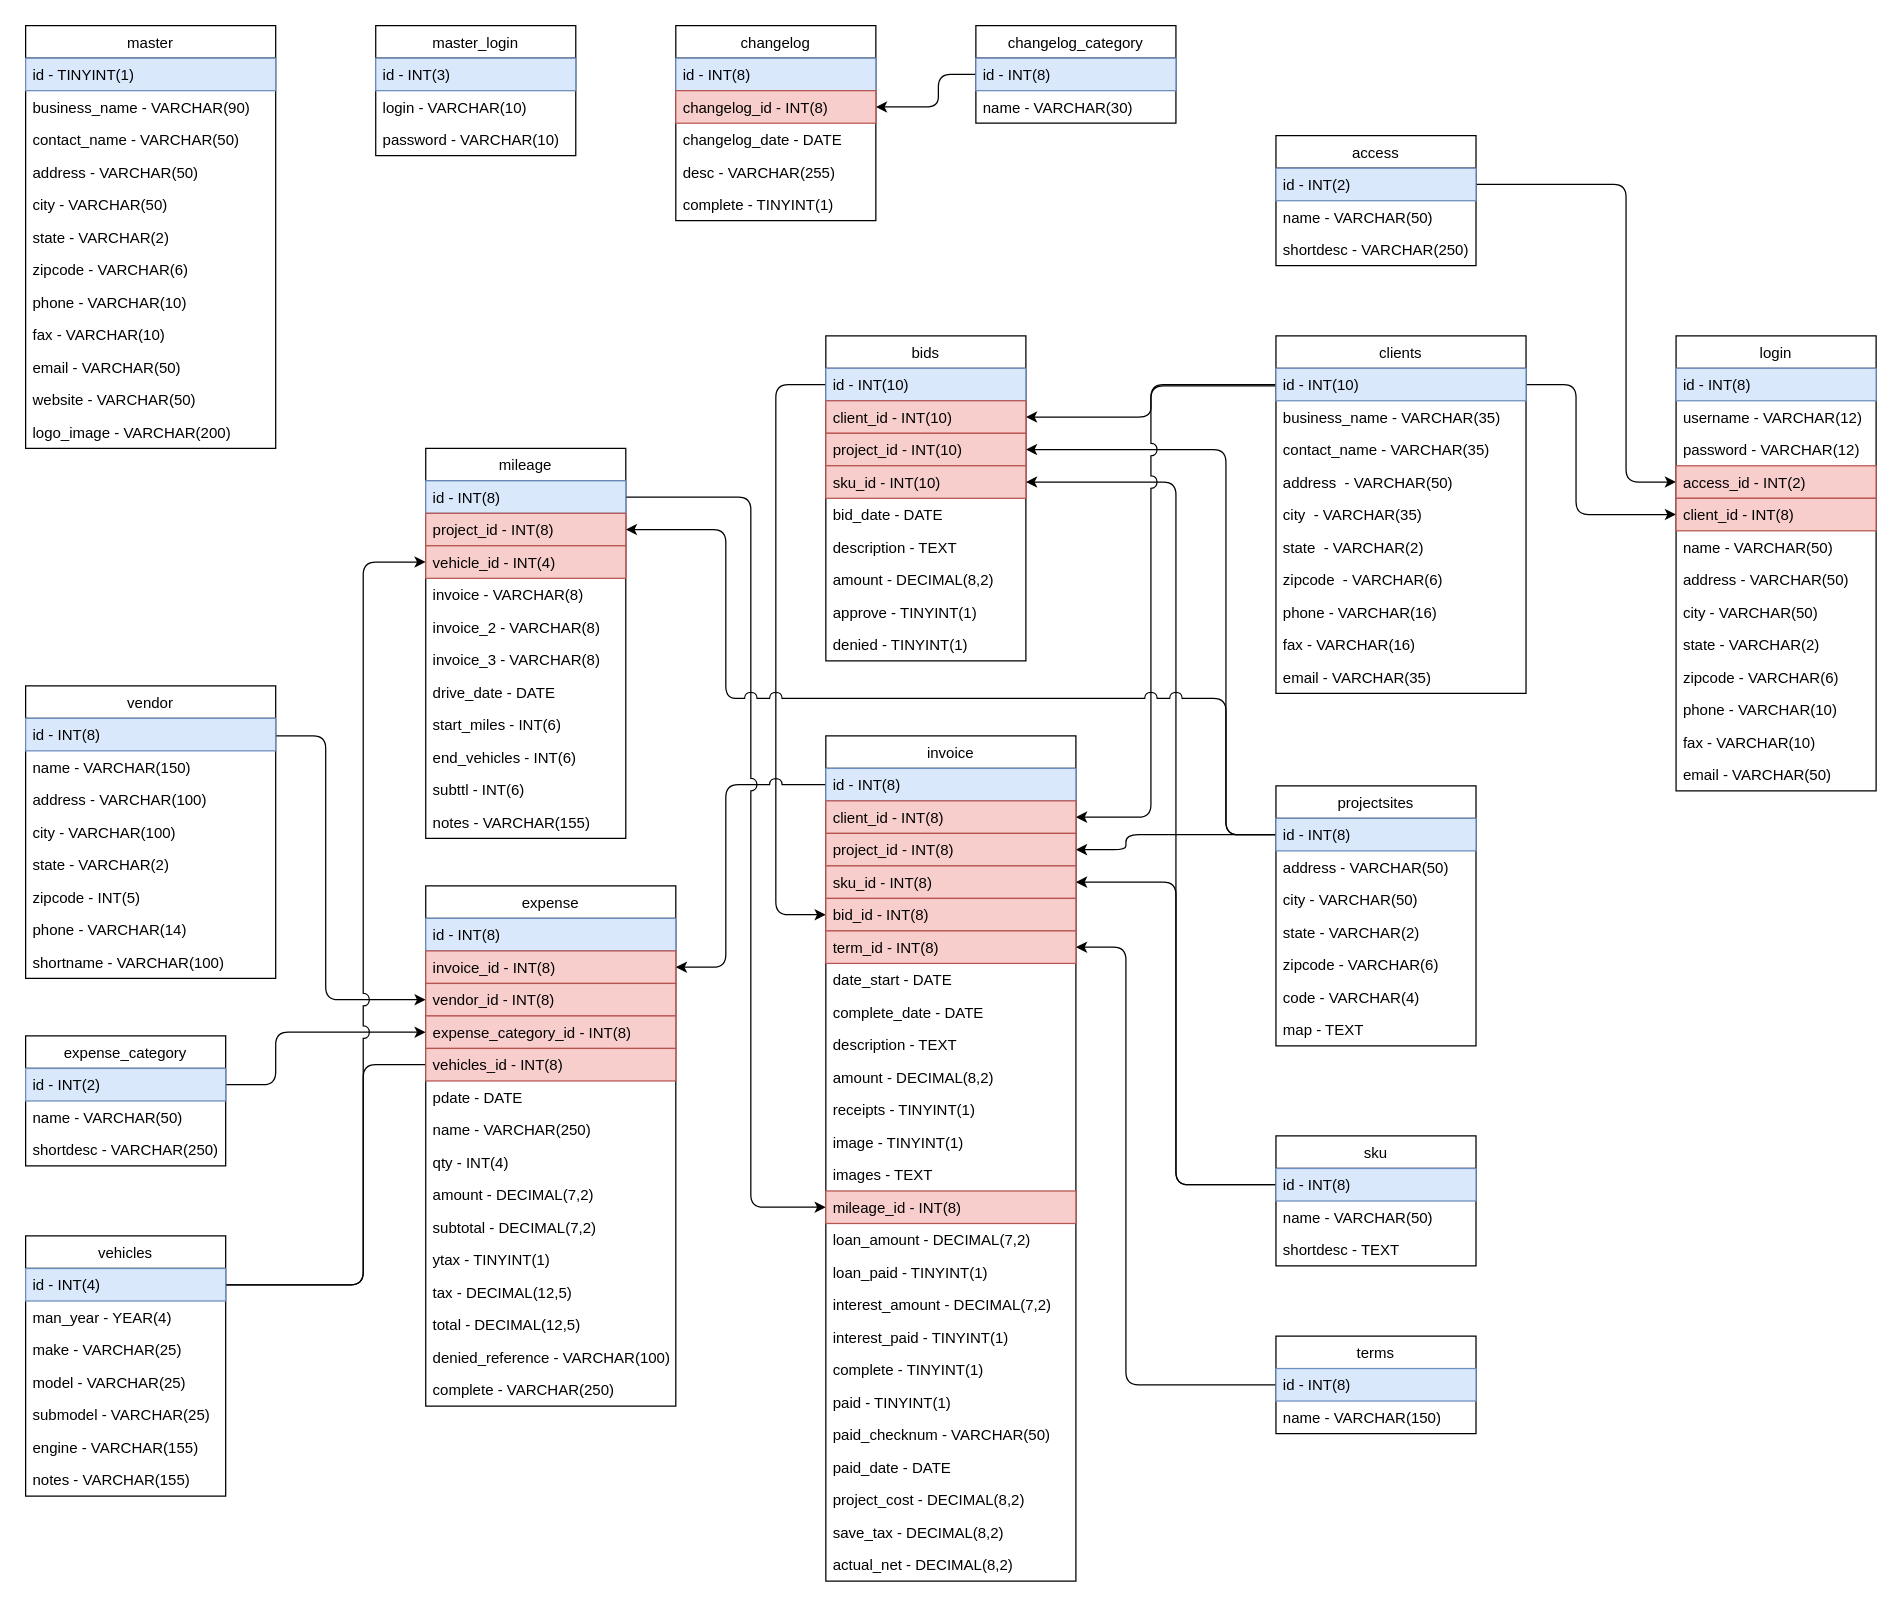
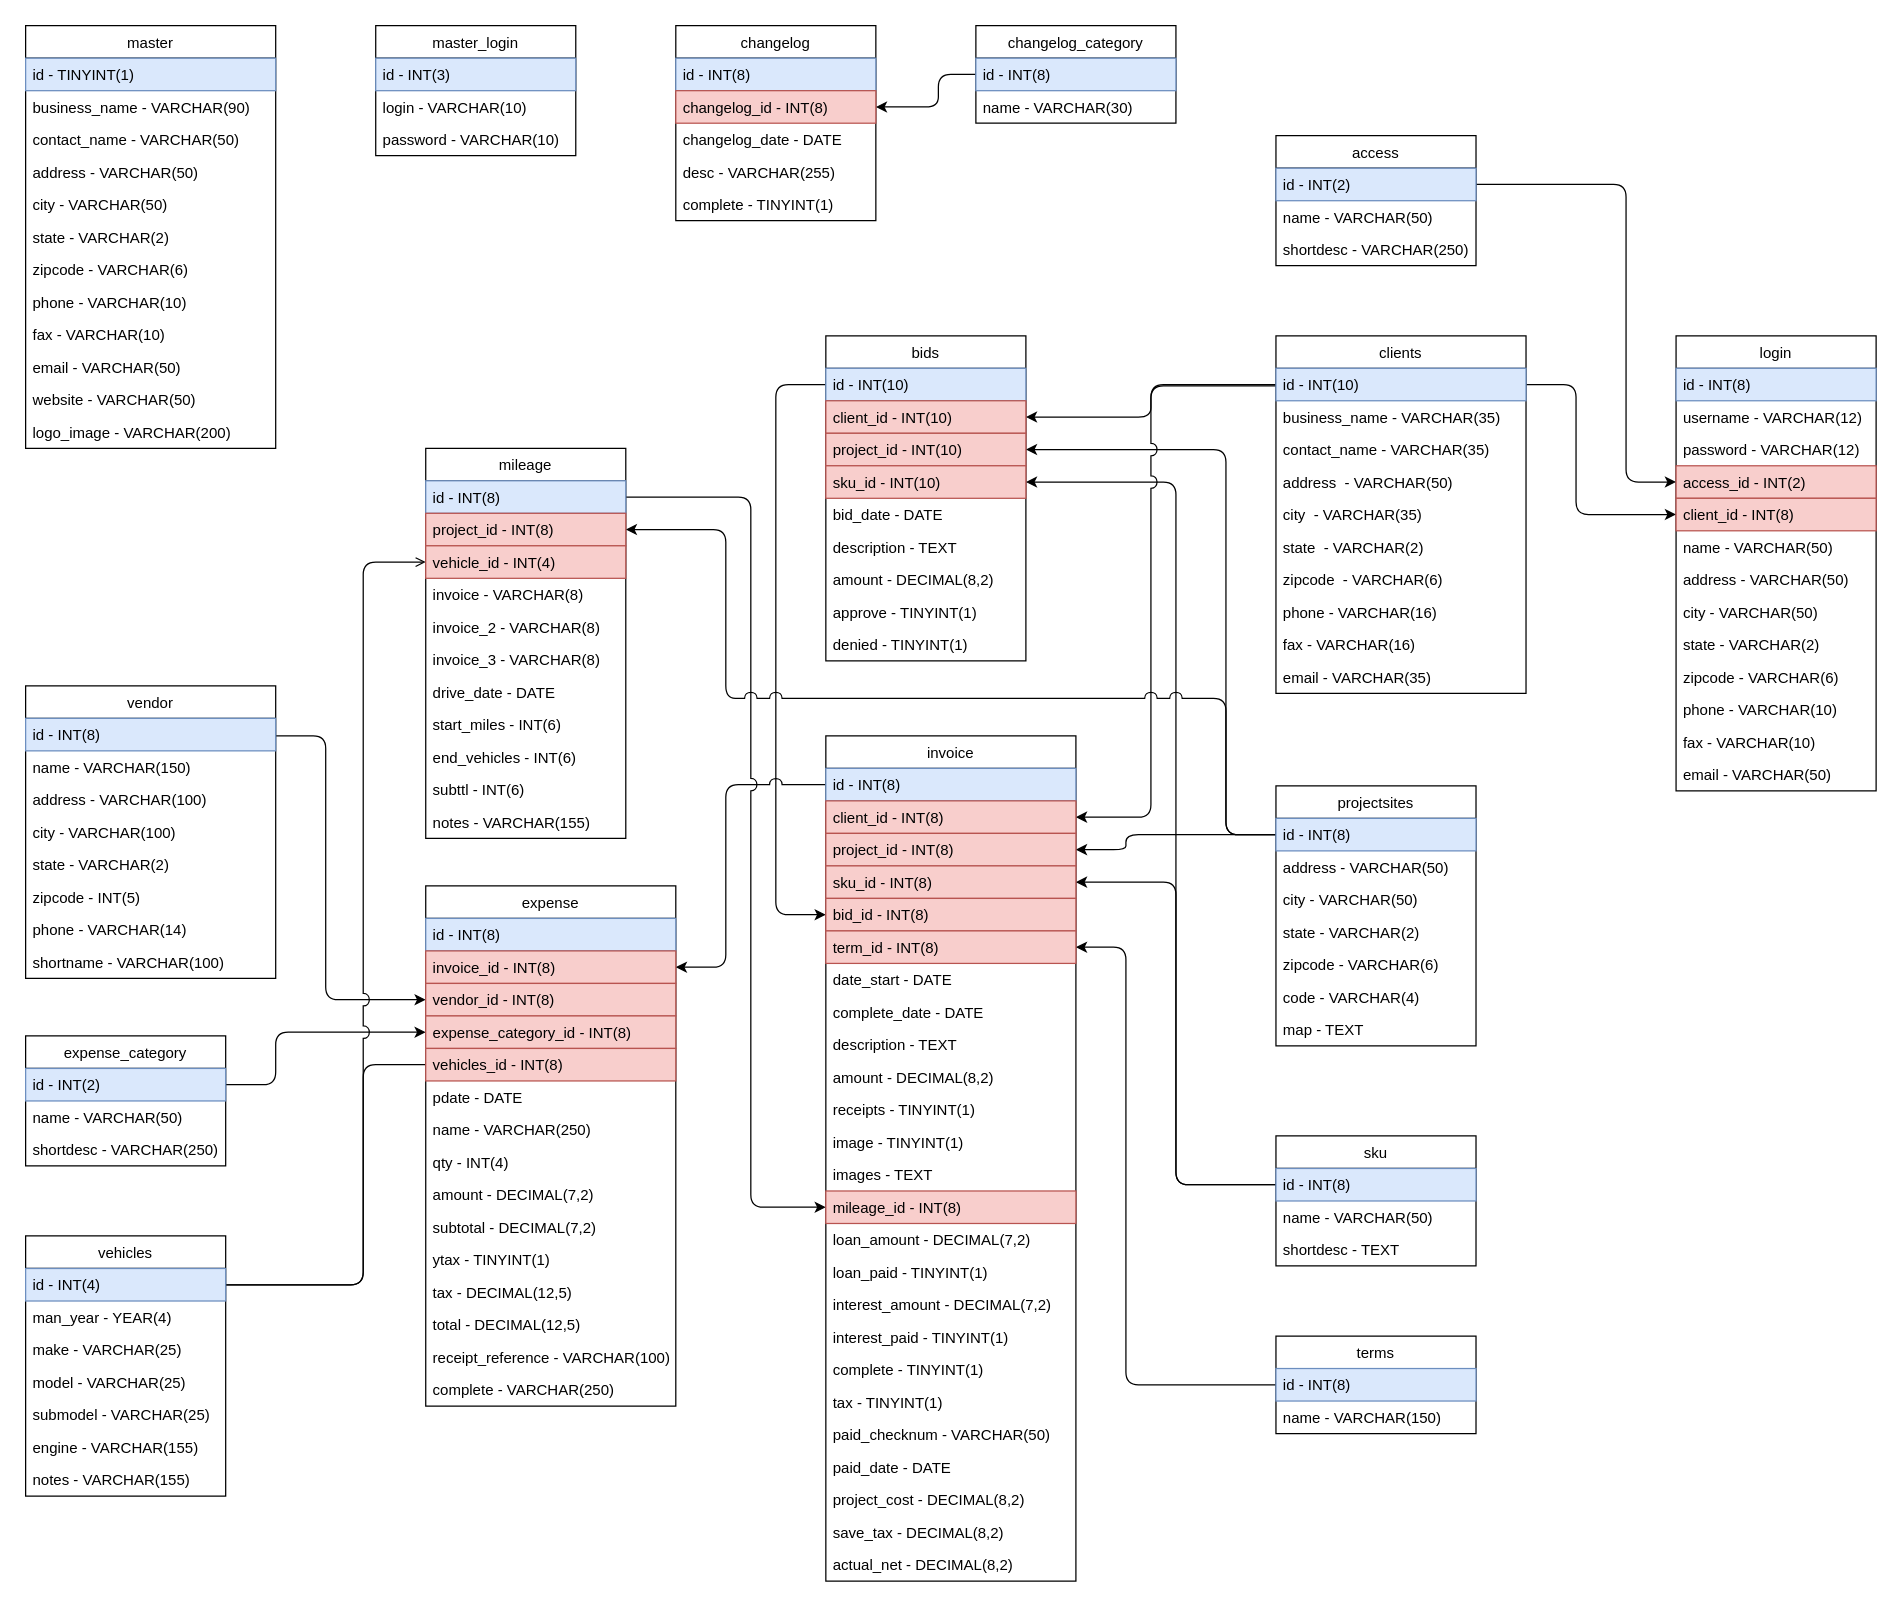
edge "id - INT(4)" -> "vehicle_id - INT(4)": arrowhead classic -> open
node "denied_reference - VARCHAR(100)": label "denied_reference - VARCHAR(100)" -> "receipt_reference - VARCHAR(100)"
node "paid - TINYINT(1)": label "paid - TINYINT(1)" -> "tax - TINYINT(1)"
